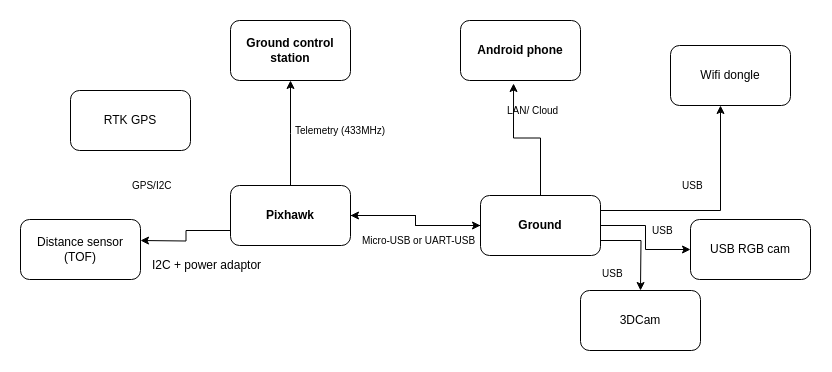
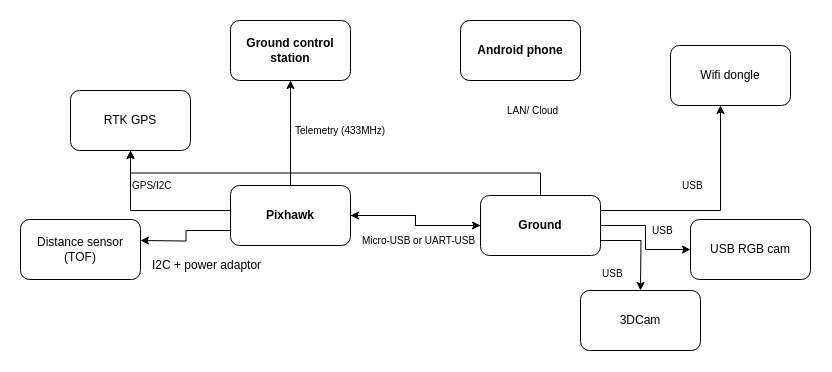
edge "Ground" -> "Android phone": now "Ground" -> "RTK GPS"
edge "Pixhawk" -> "RTK GPS": added
